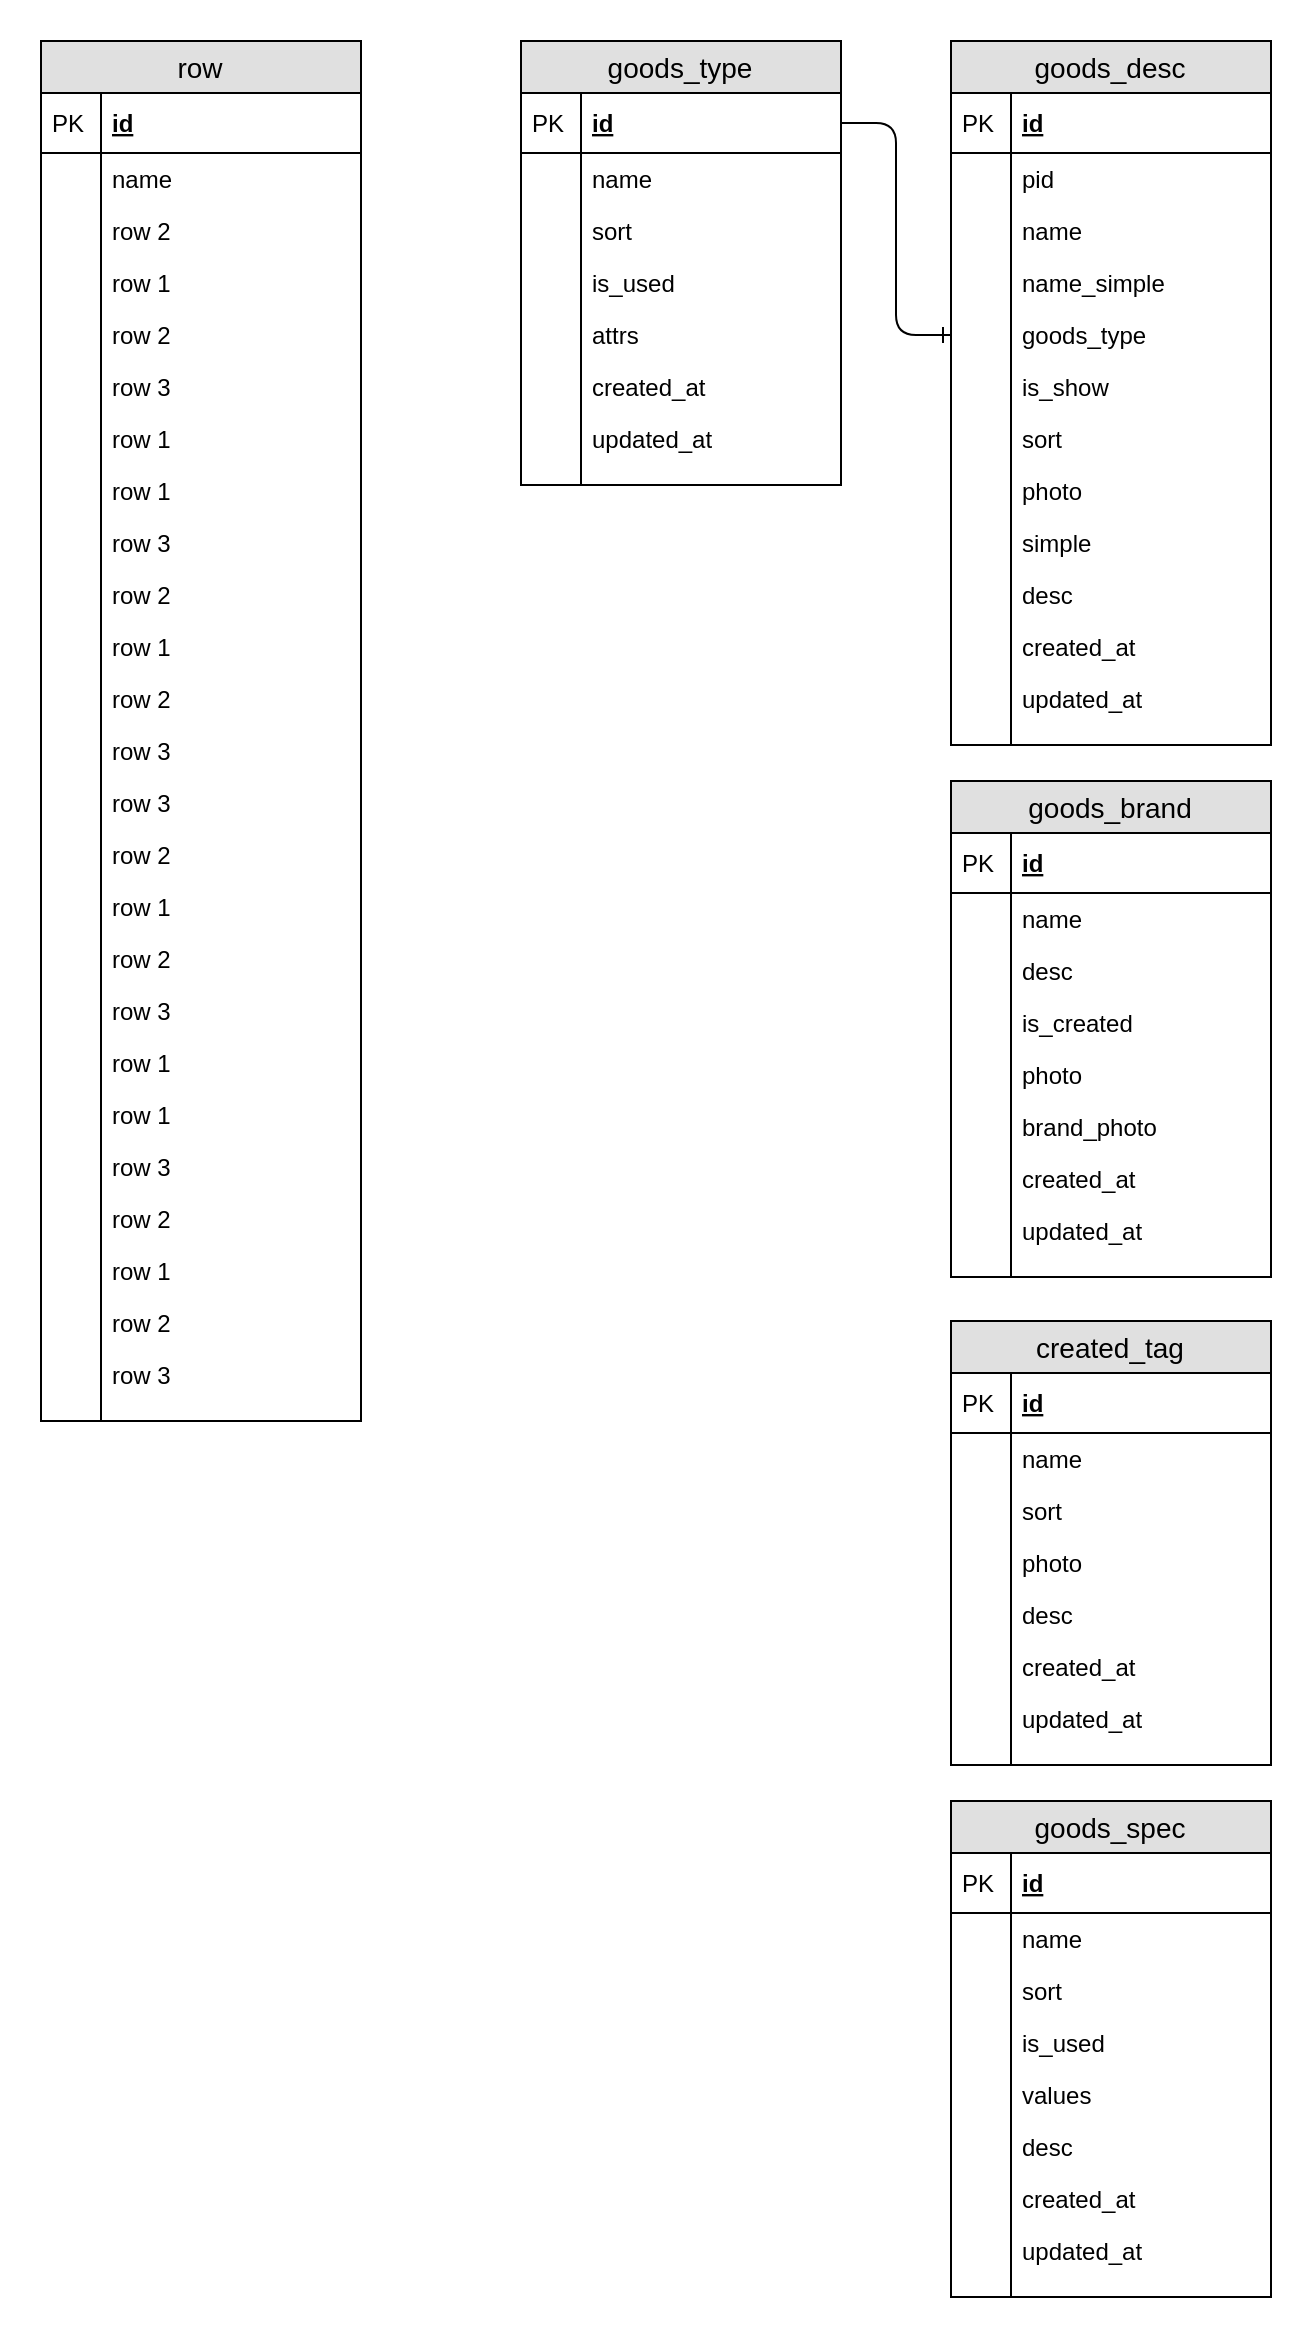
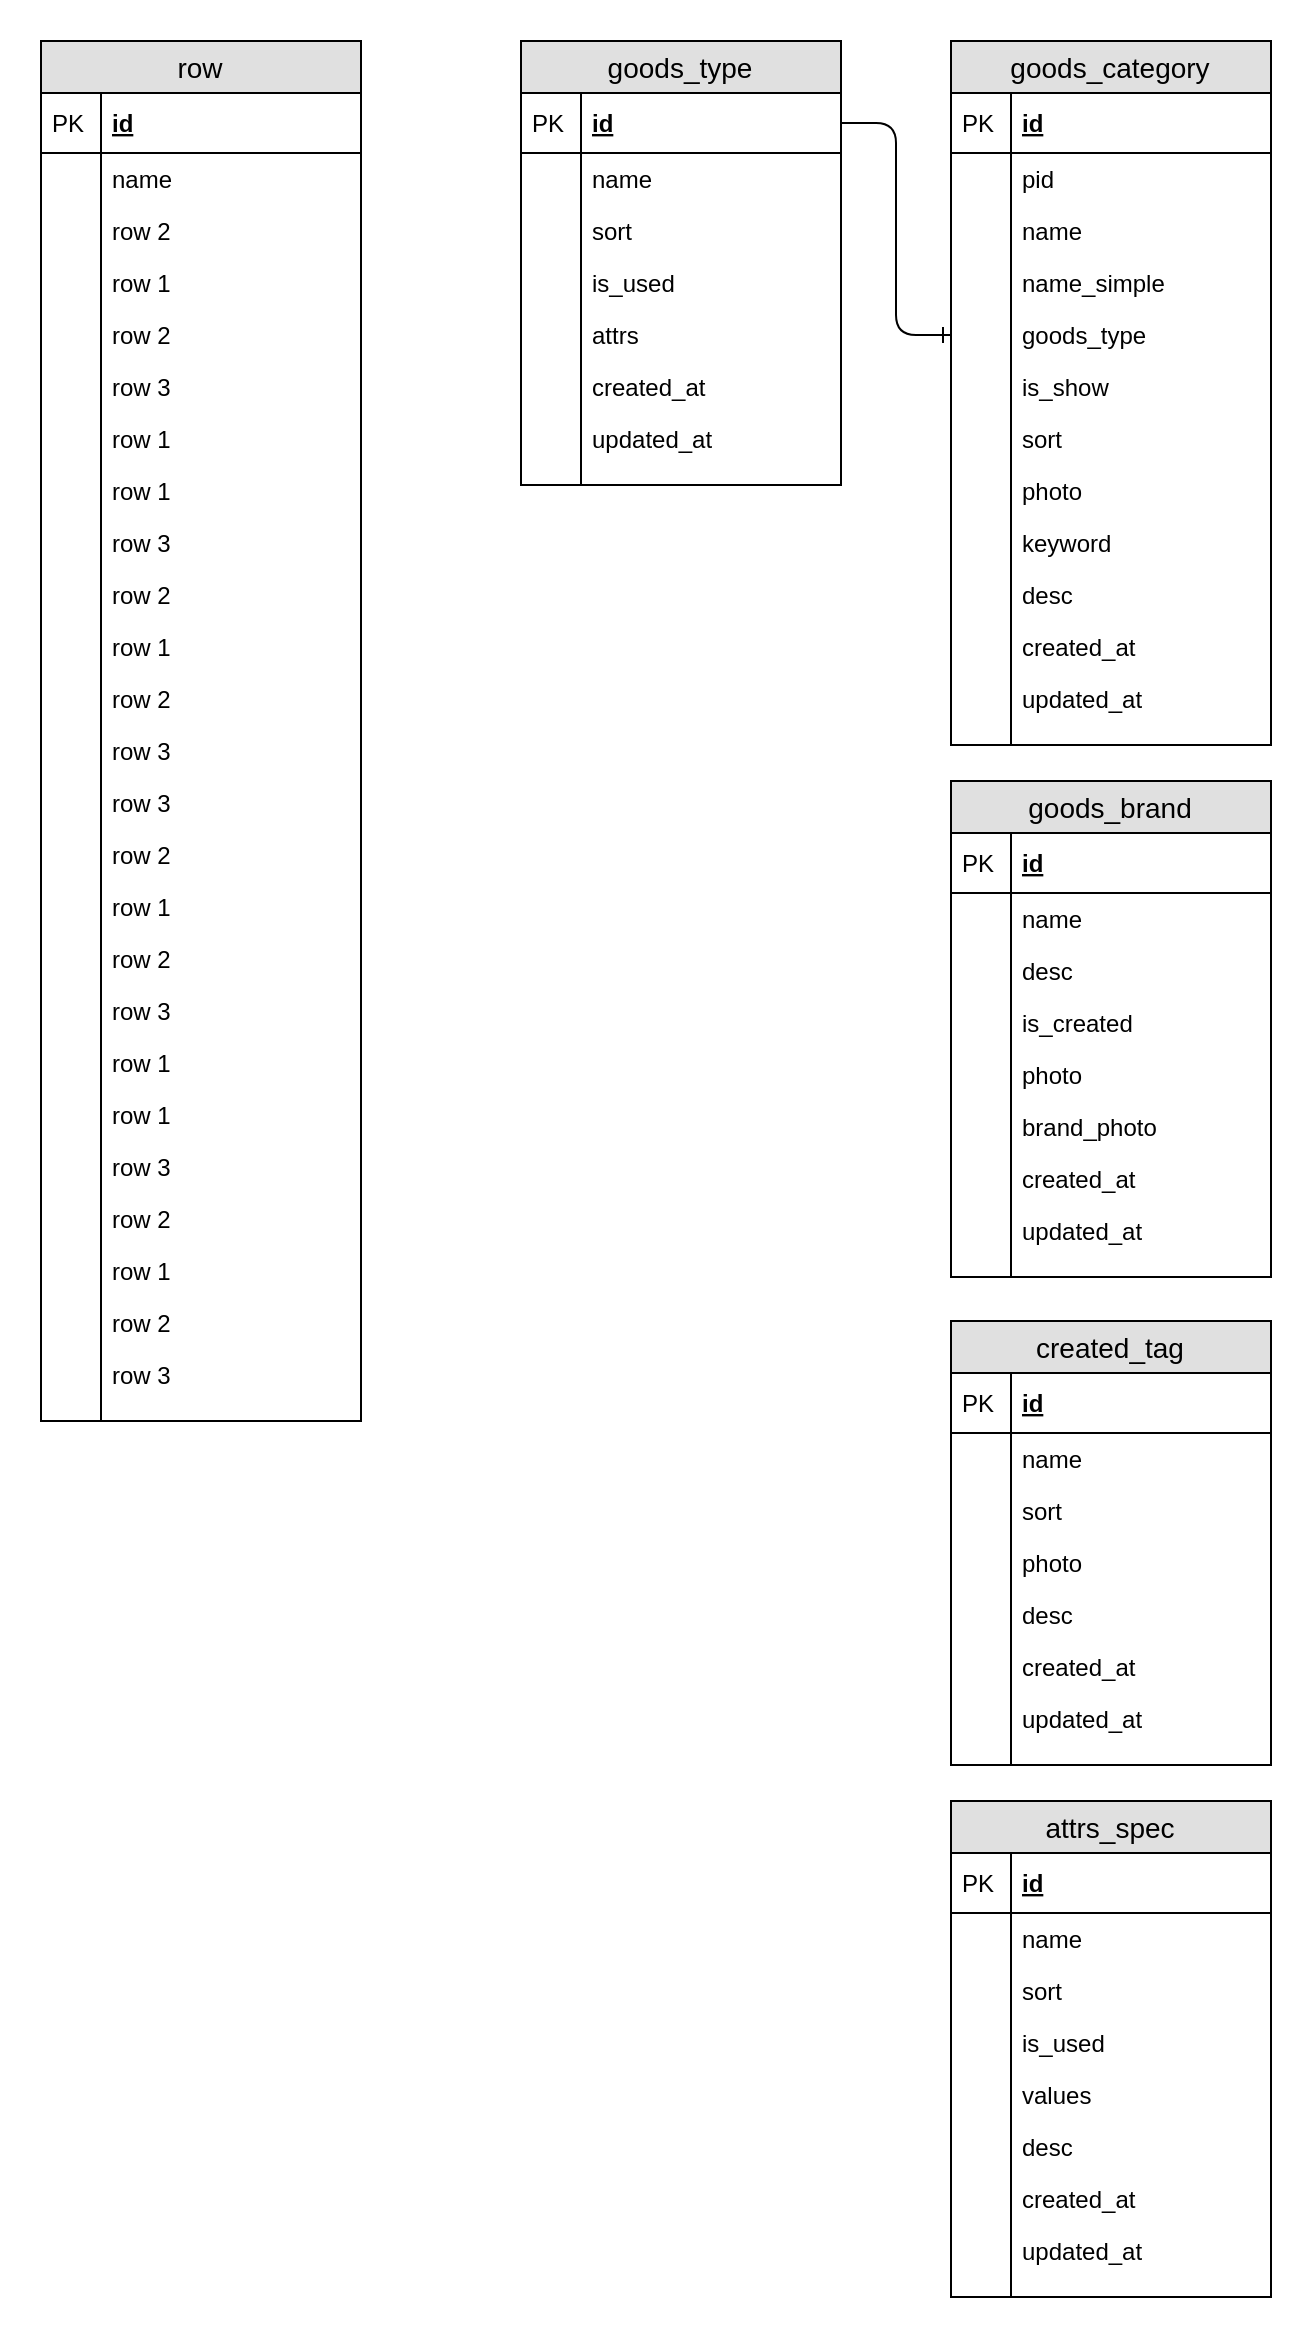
node "goods_desc": label "goods_desc" -> "goods_category"
node "simple": label "simple" -> "keyword"
node "goods_spec": label "goods_spec" -> "attrs_spec"
